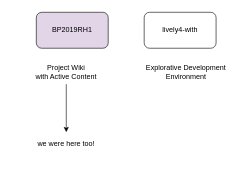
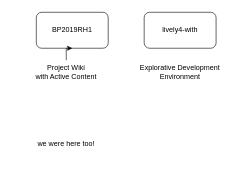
node "BP2019RH1": fillcolor #e1d5e7 -> #ffffff
node "Explorative Development Environment": moved (186, 72) -> (180, 72)
edge "Project Wiki with Active Content" -> "we were here too!": now "Project Wiki with Active Content" -> "BP2019RH1"
